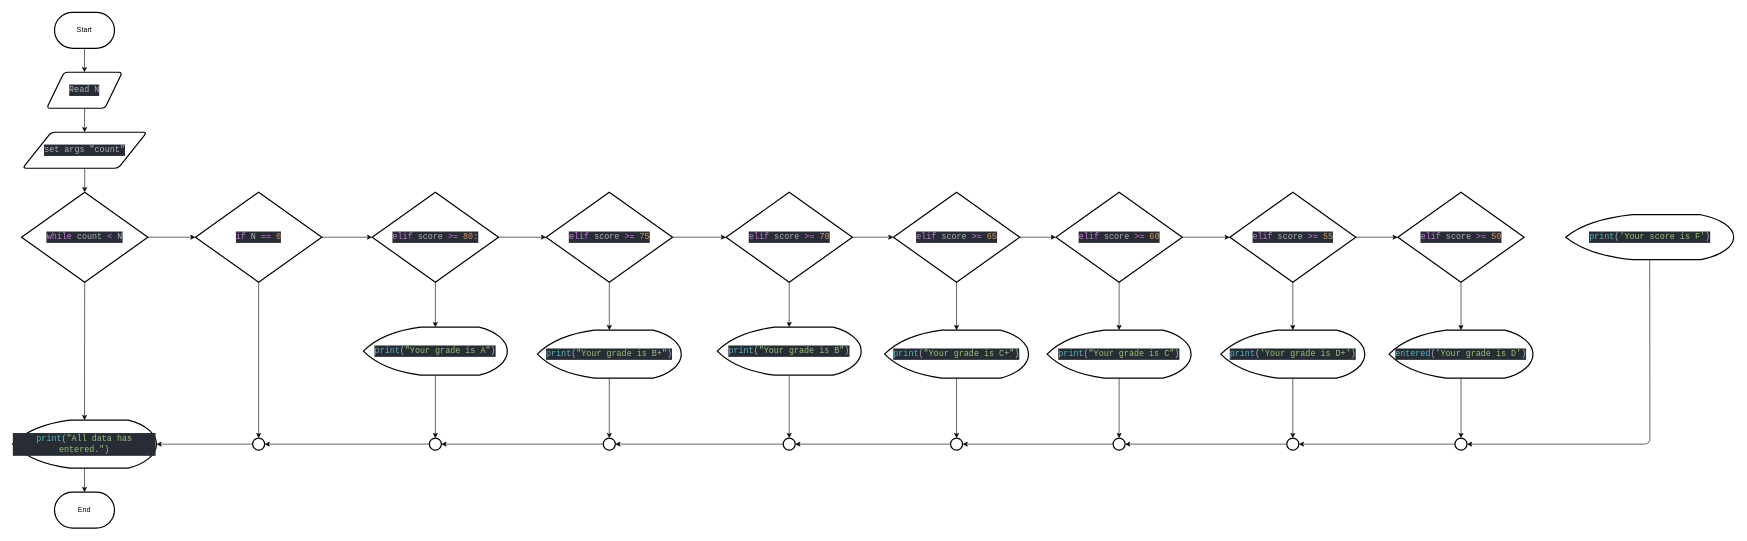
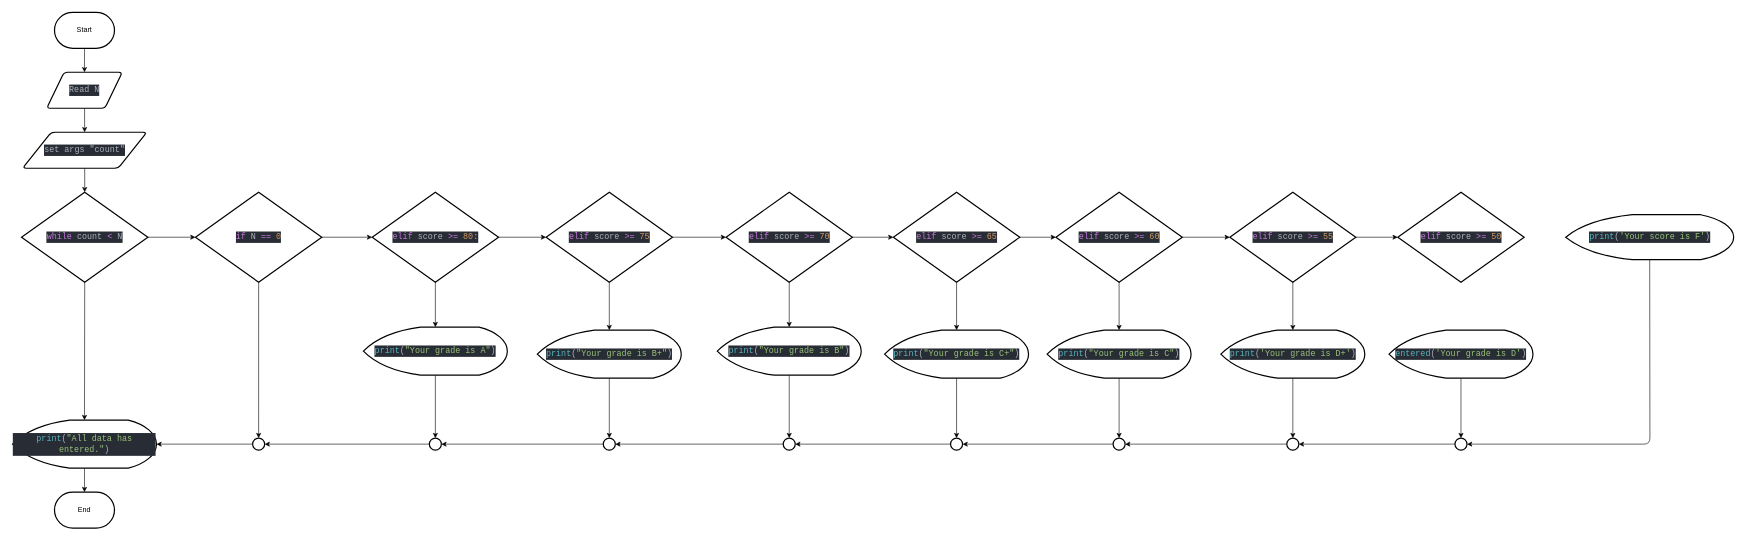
edge "elif score >= 50" -> "entered('Your grade is D')": removed
